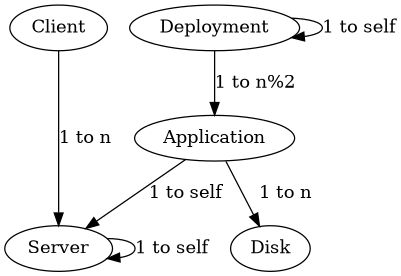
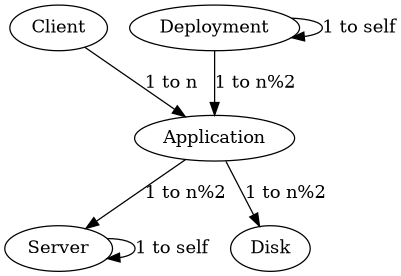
edge "Client" -> "Server": now "Client" -> "Application"
edge "Application" -> "Server": label "1 to self" -> "1 to n%2"
edge "Application" -> "Disk": label "1 to n" -> "1 to n%2"
